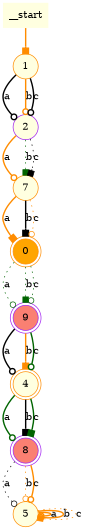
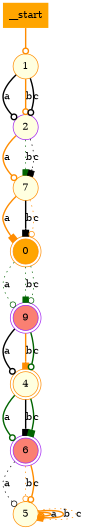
node "__start": fillcolor lightyellow -> orange
edge "__start" -> "1": arrowhead box -> odot
node "8": label "8" -> "6"
